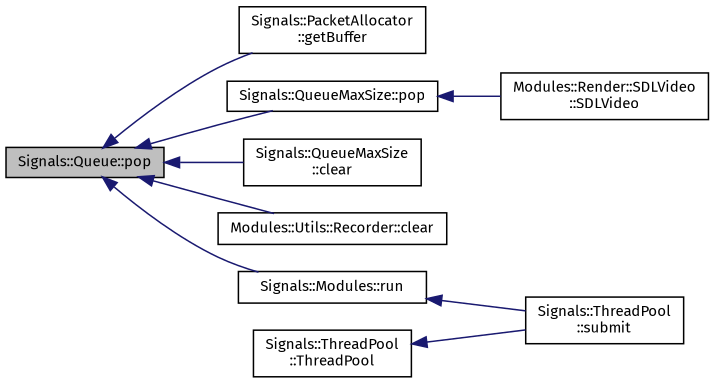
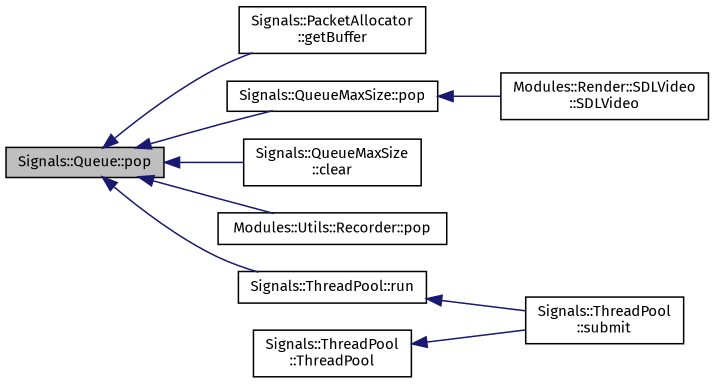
node "Modules::Utils::Recorder::clear": label "Modules::Utils::Recorder::clear" -> "Modules::Utils::Recorder::pop"
node "Signals::Modules::run": label "Signals::Modules::run" -> "Signals::ThreadPool::run"
